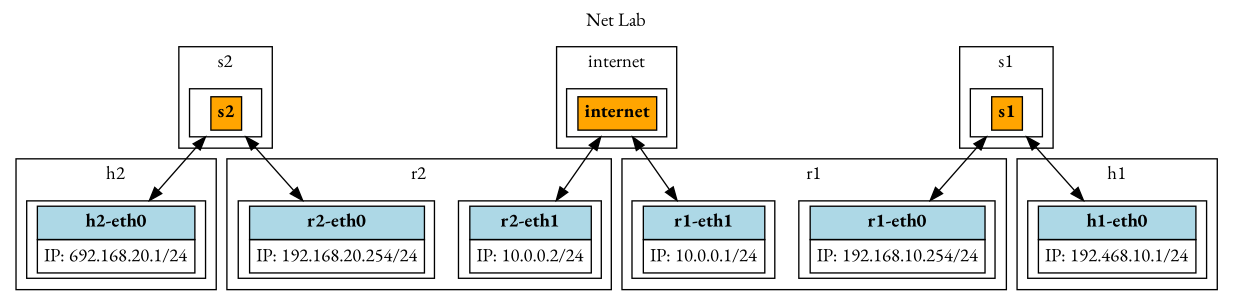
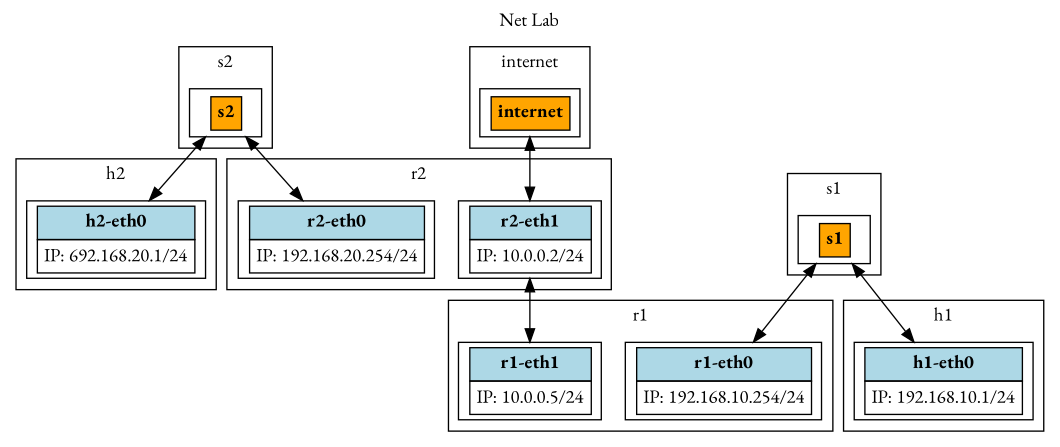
edge "internet" -- "r1-eth1": now "r2-eth1" -- "r1-eth1"
node "r1-eth1": text "IP: 10.0.0.1/24" -> "IP: 10.0.0.5/24"
node "h1-eth0": text "IP: 192.468.10.1/24" -> "IP: 192.168.10.1/24"
